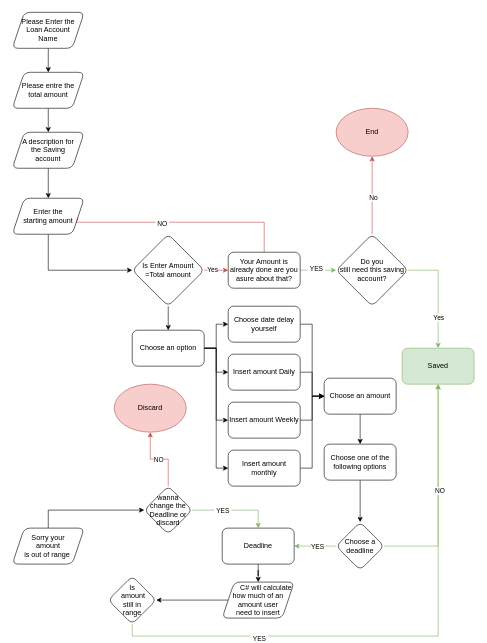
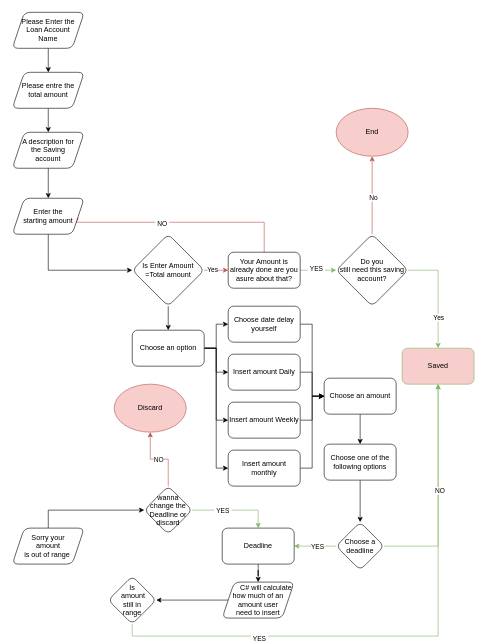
node "Saved": fillcolor #d5e8d4 -> #f8cecc
